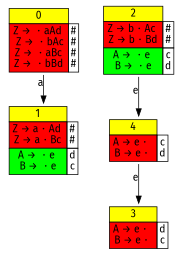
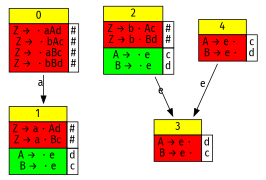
edge "2" -> "4": now "2" -> "3"
